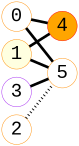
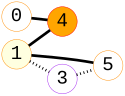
edge "0" -- "5": removed
edge "1" -- "3": added
edge "5" -- "3": style bold -> dotted
node "2": removed
